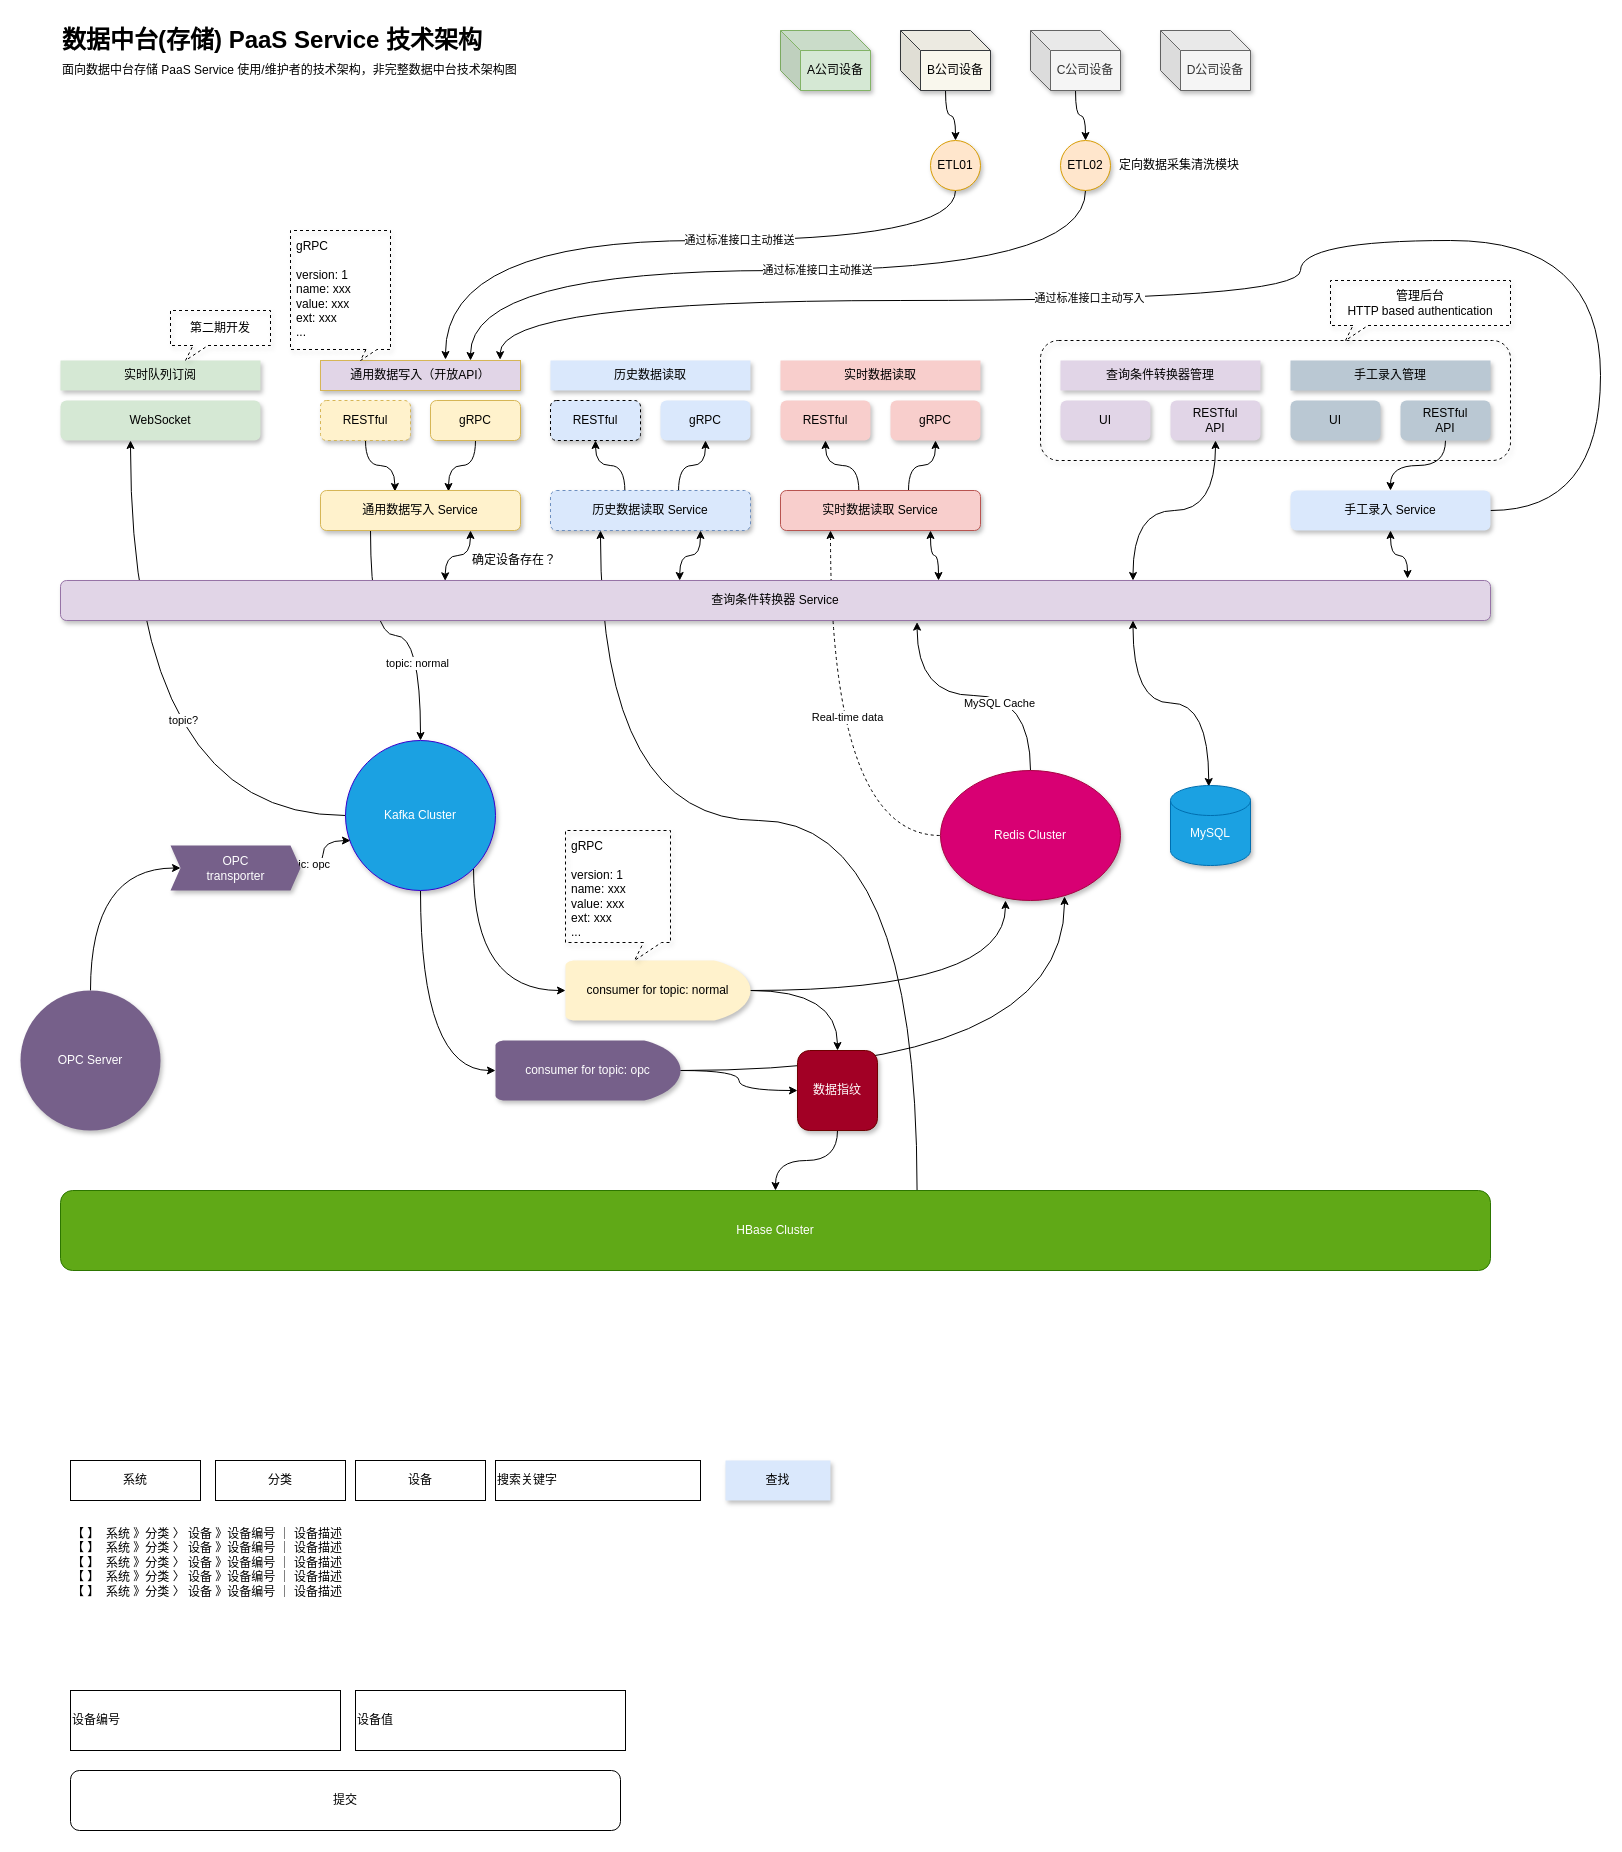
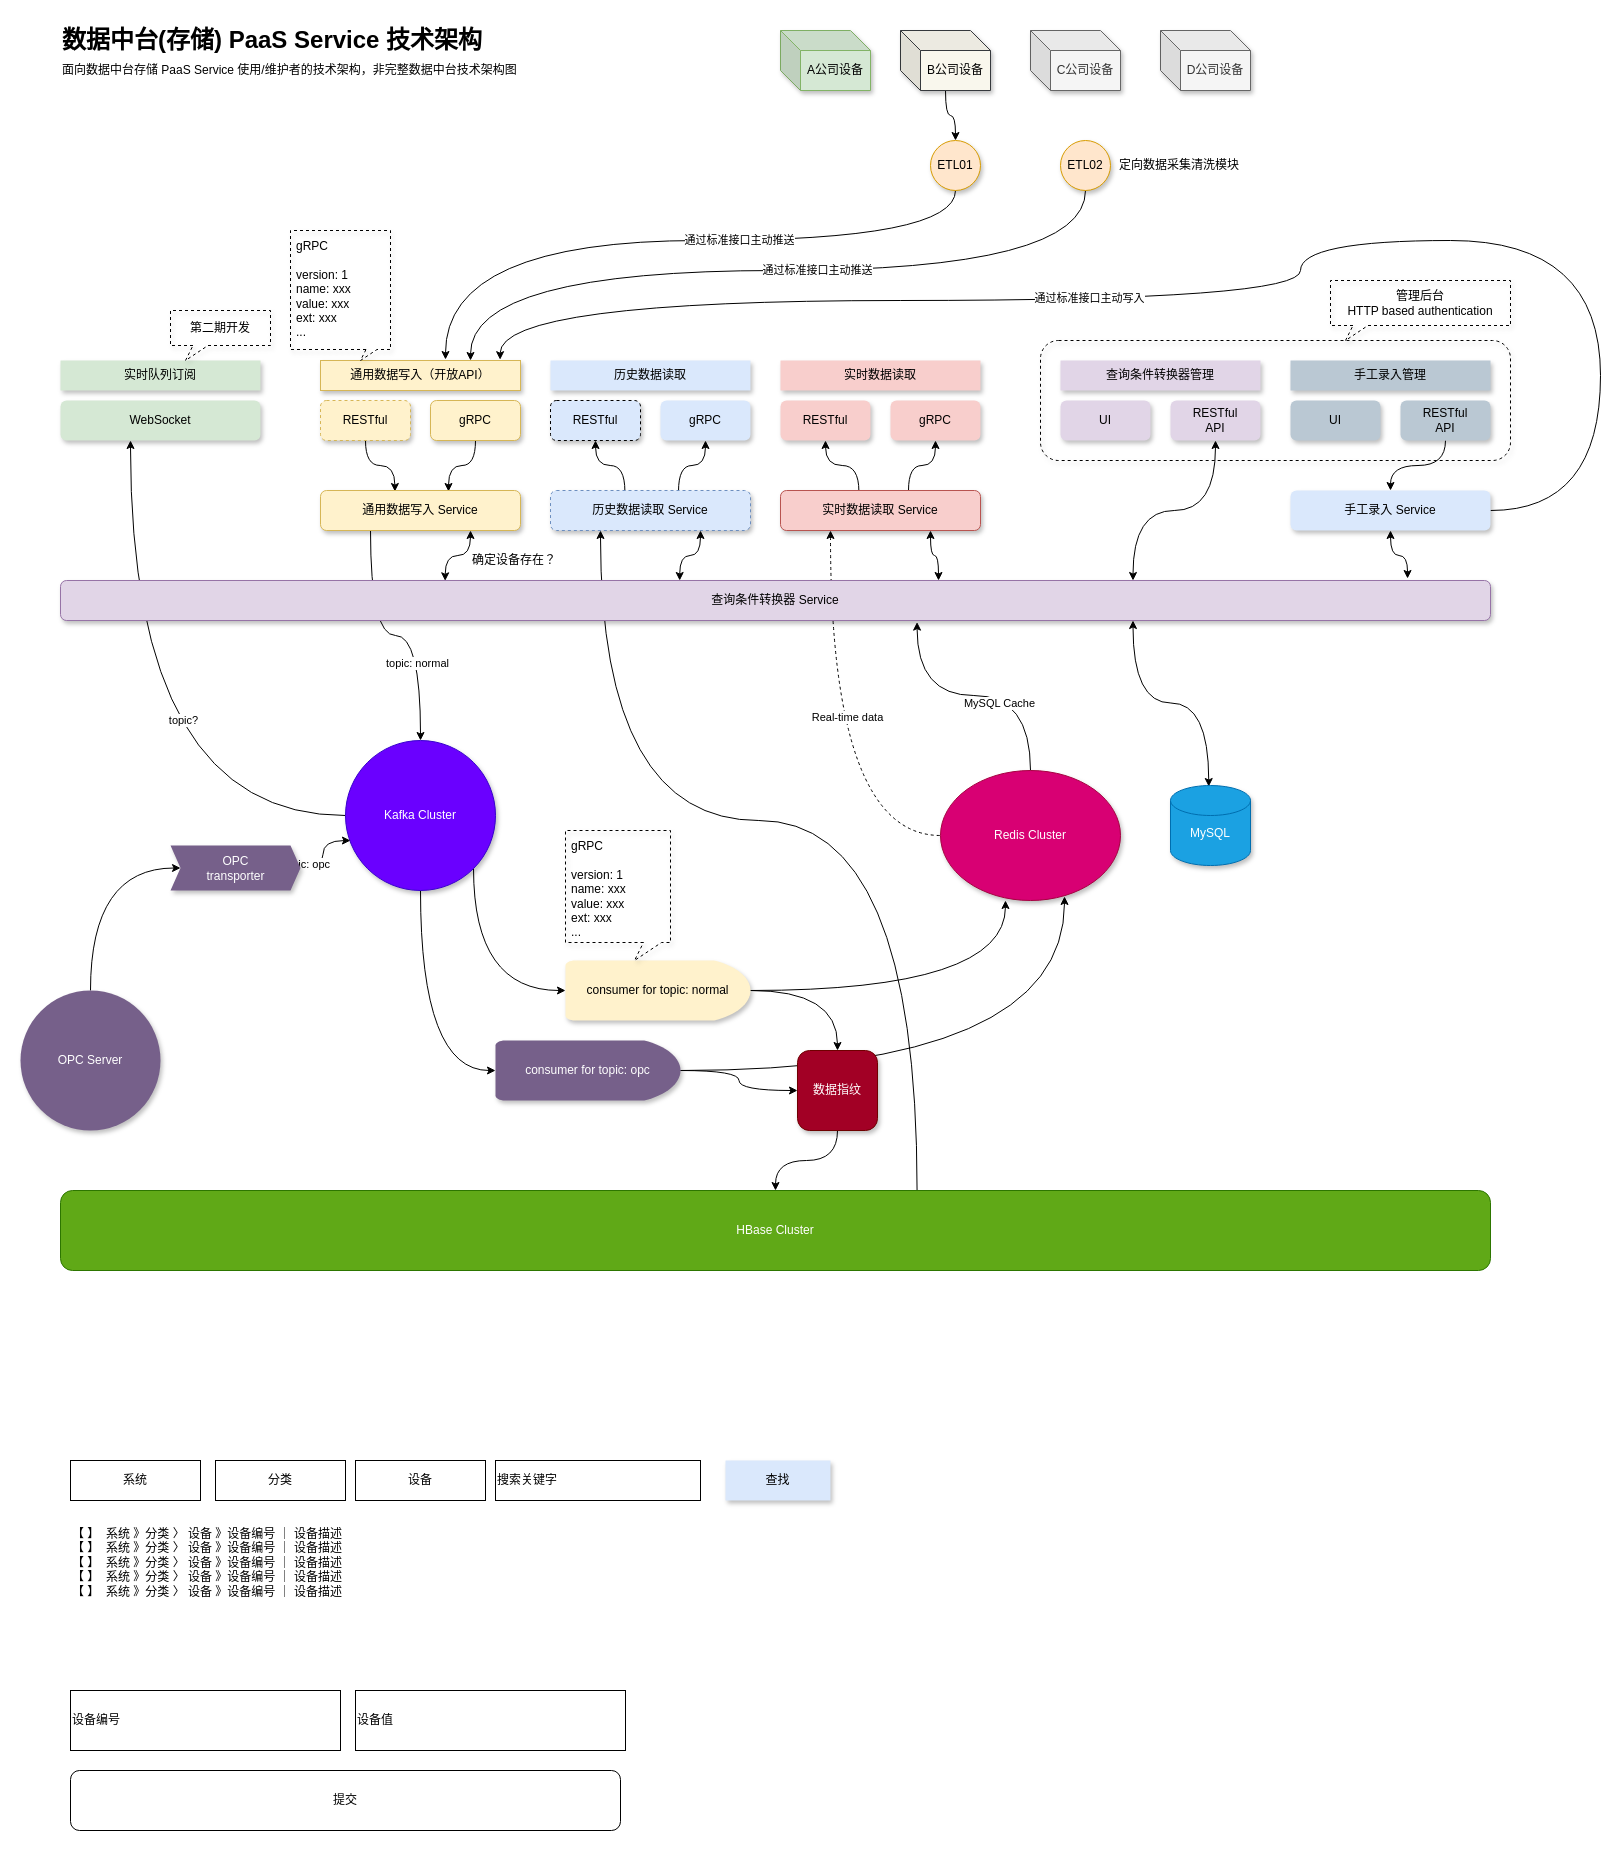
edge "C公司设备" -> "ETL02": removed
node "通用数据写入（开放API）": fillcolor #e1d5e7 -> #fff2cc
node "Kafka Cluster": fillcolor #1ba1e2 -> #6a00ff
